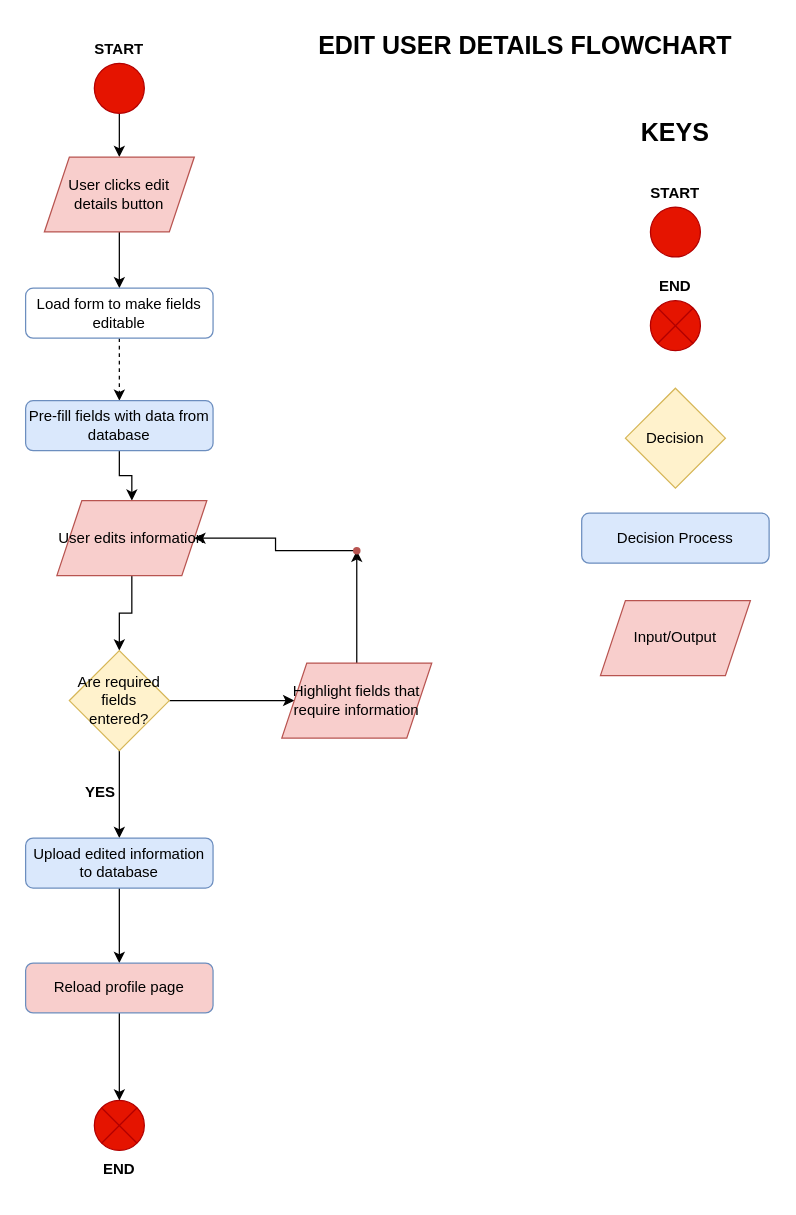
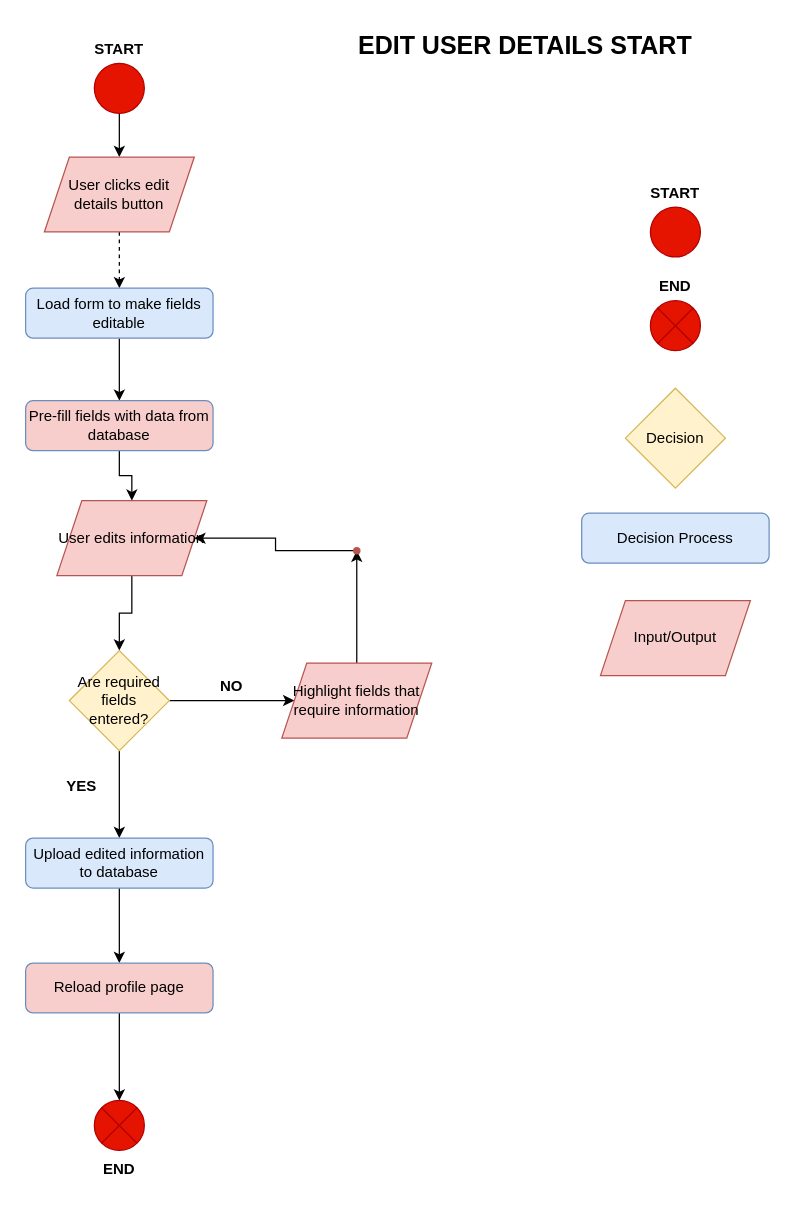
node "EDIT USER DETAILS FLOWCHART": label "EDIT USER DETAILS FLOWCHART" -> "EDIT USER DETAILS START"
node "KEYS": removed
edge "User clicks edit details button" -> "Load form to make fields editable": style solid -> dashed
node "Load form to make fields editable": fillcolor #ffffff -> #dae8fc
edge "Load form to make fields editable" -> "Pre-fill fields with data from database": style dashed -> solid
node "Pre-fill fields with data from database": fillcolor #dae8fc -> #f8cecc
node "NO": added
node "YES": moved (101, 788) -> (82, 782)
